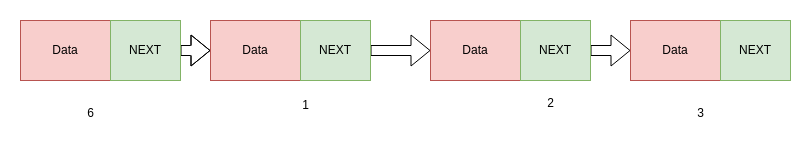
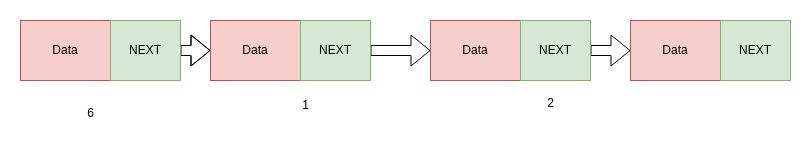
node "3": removed
